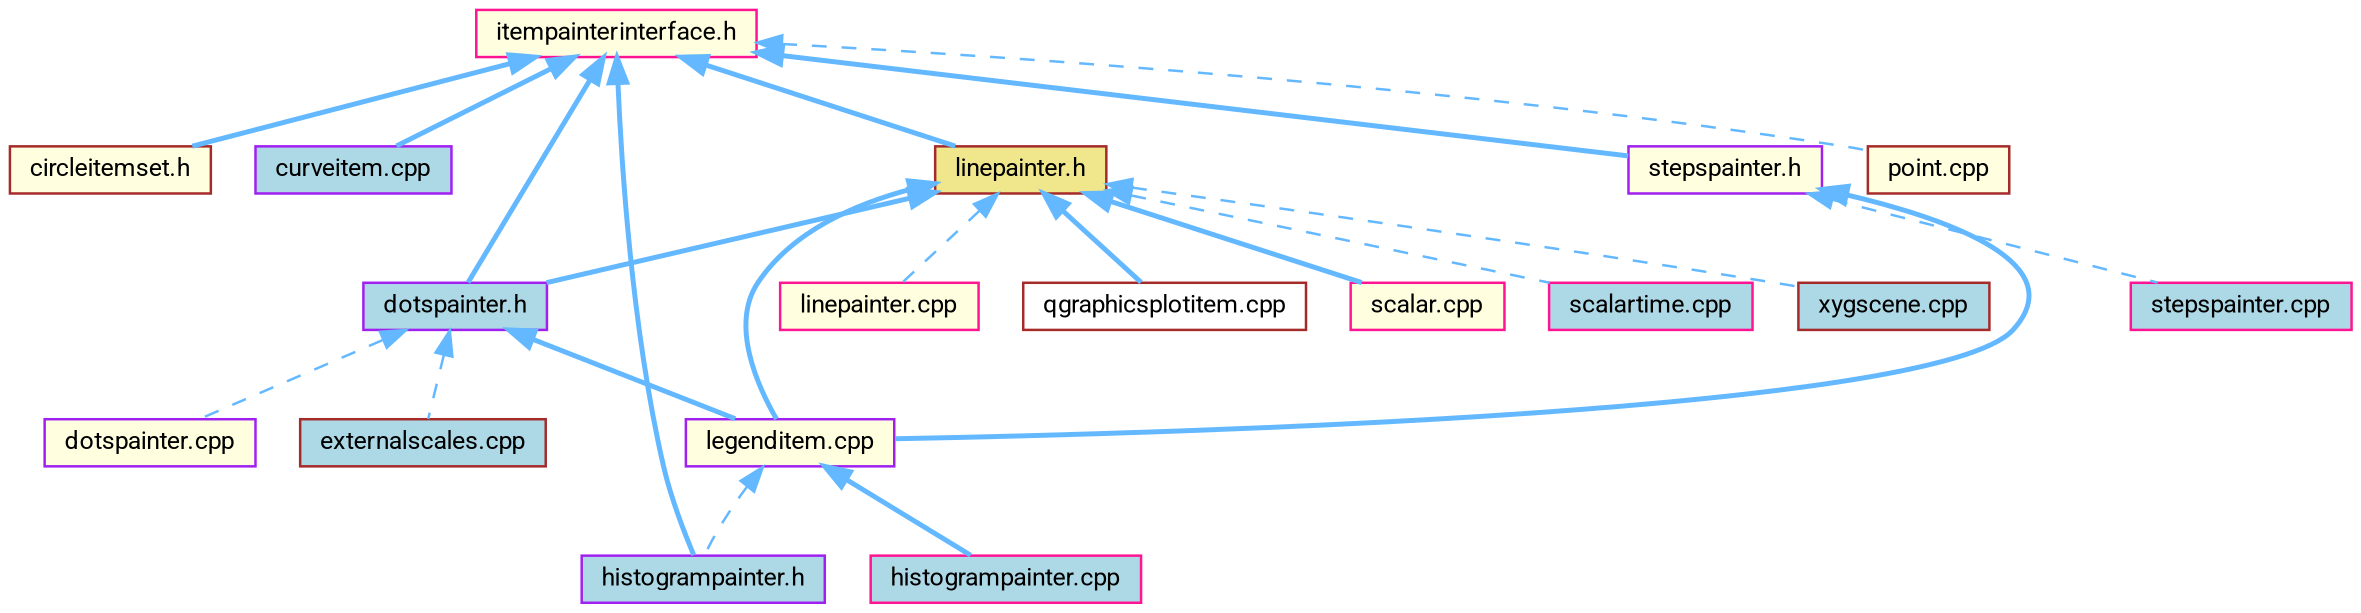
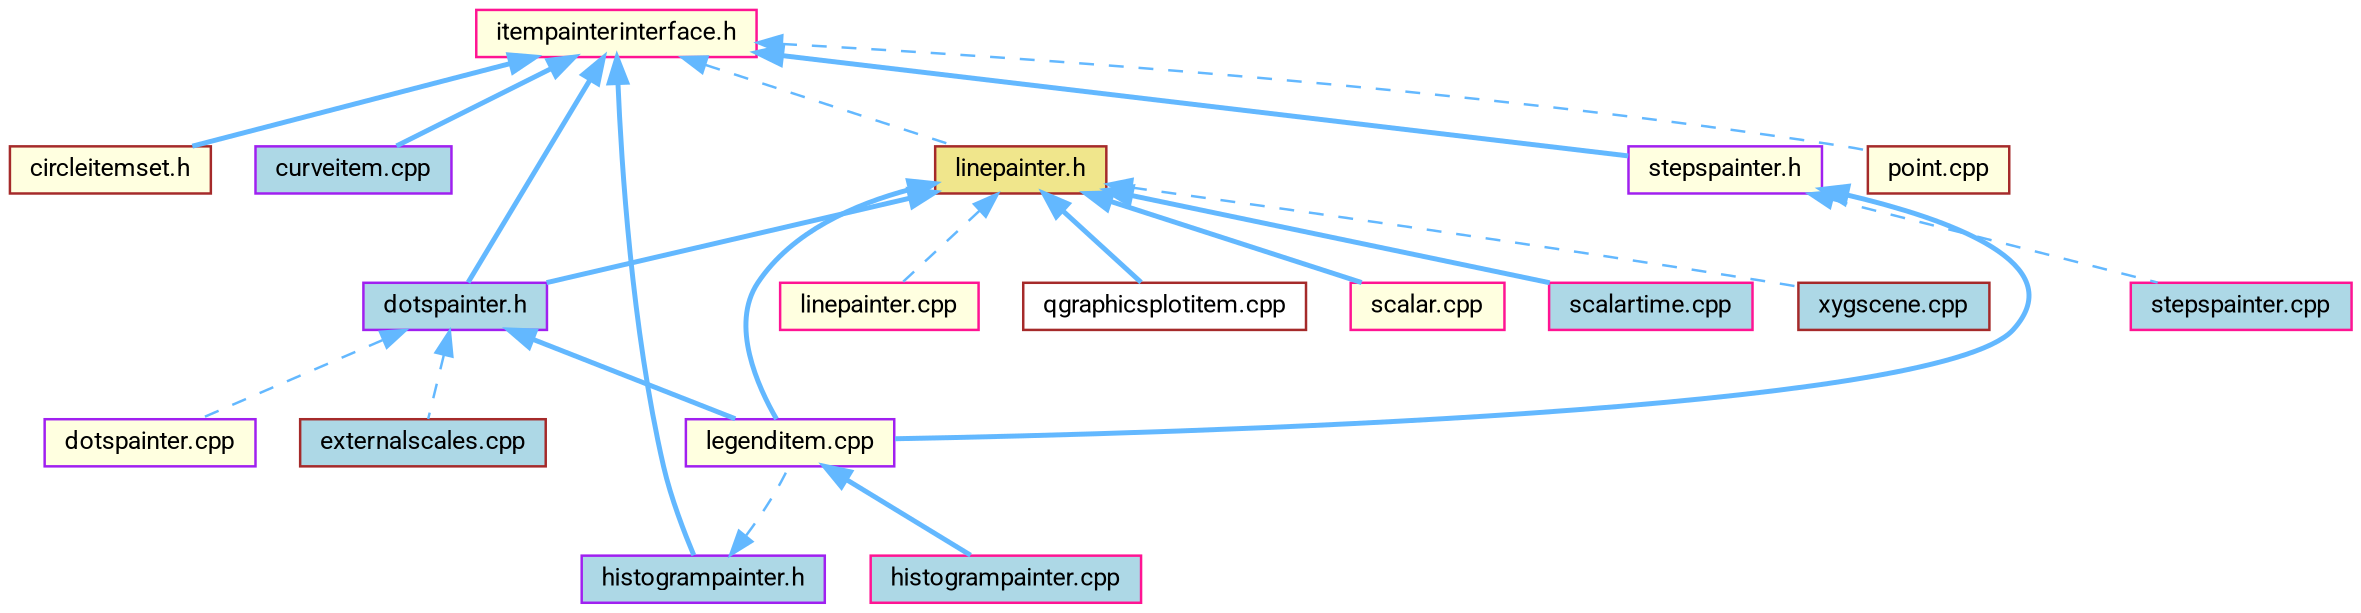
edge "linepainter.h" -> "itempainterinterface.h": style bold -> dashed
edge "scalartime.cpp" -> "linepainter.h": style dashed -> bold
edge "histogrampainter.h" -> "legenditem.cpp": reversed
